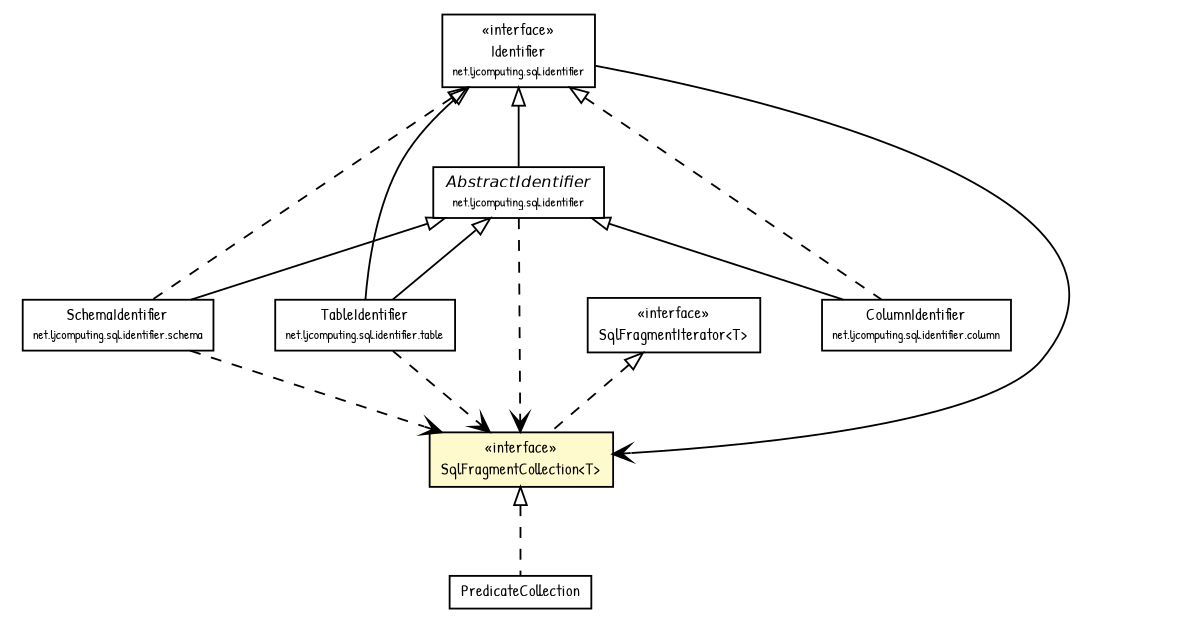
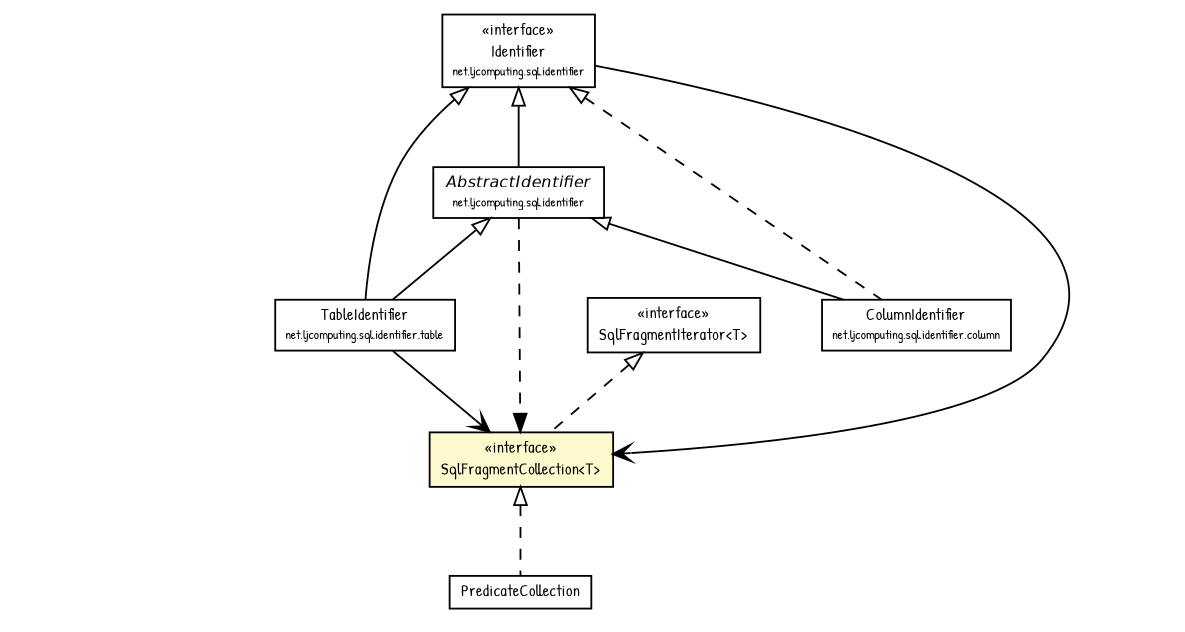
edge "AbstractIdentifier" -> "SqlFragmentCollection<T>": arrowhead open -> normal
node "SchemaIdentifier": removed
edge "TableIdentifier" -> "SqlFragmentCollection<T>": style dashed -> solid
